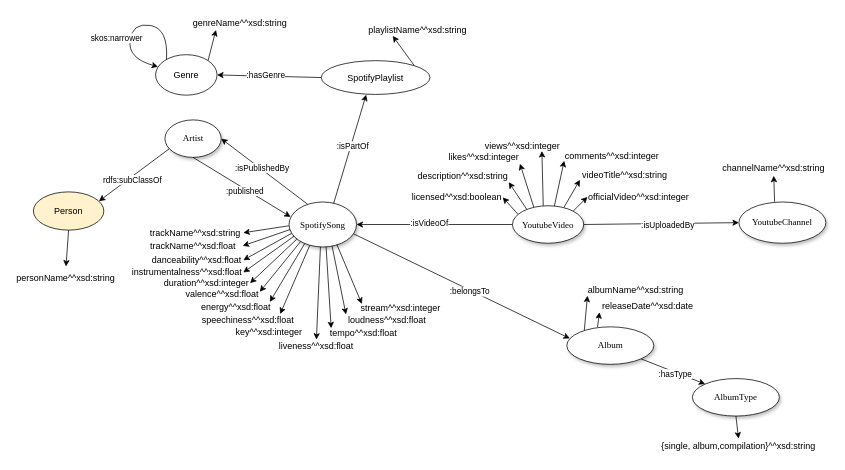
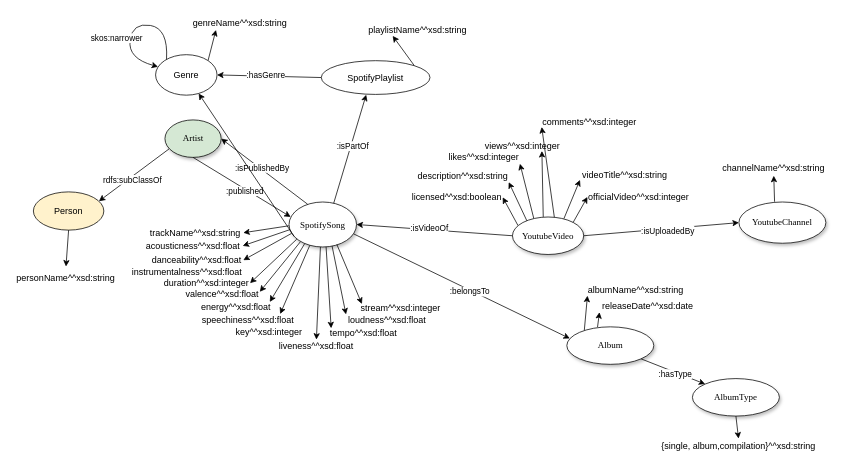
node "Artist": fillcolor #ffffff -> #d5e8d4
node "comments^^xsd:integer": moved (612, 156) -> (590, 122)
node "YoutubeVideo": moved (548, 224) -> (548, 236)
node "trackName^^xsd:float": label "trackName^^xsd:float" -> "acousticness^^xsd:float"
edge "SpotifySong" -> "instrumentalness^^xsd:float": now "SpotifySong" -> "Genre"
